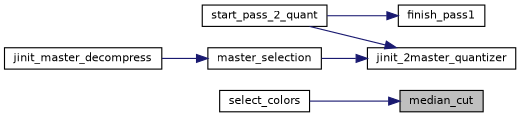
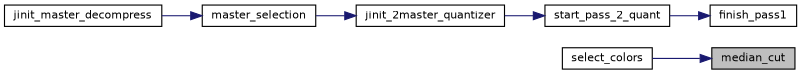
edge "start_pass_2_quant" -> "jinit_2master_quantizer": reversed
